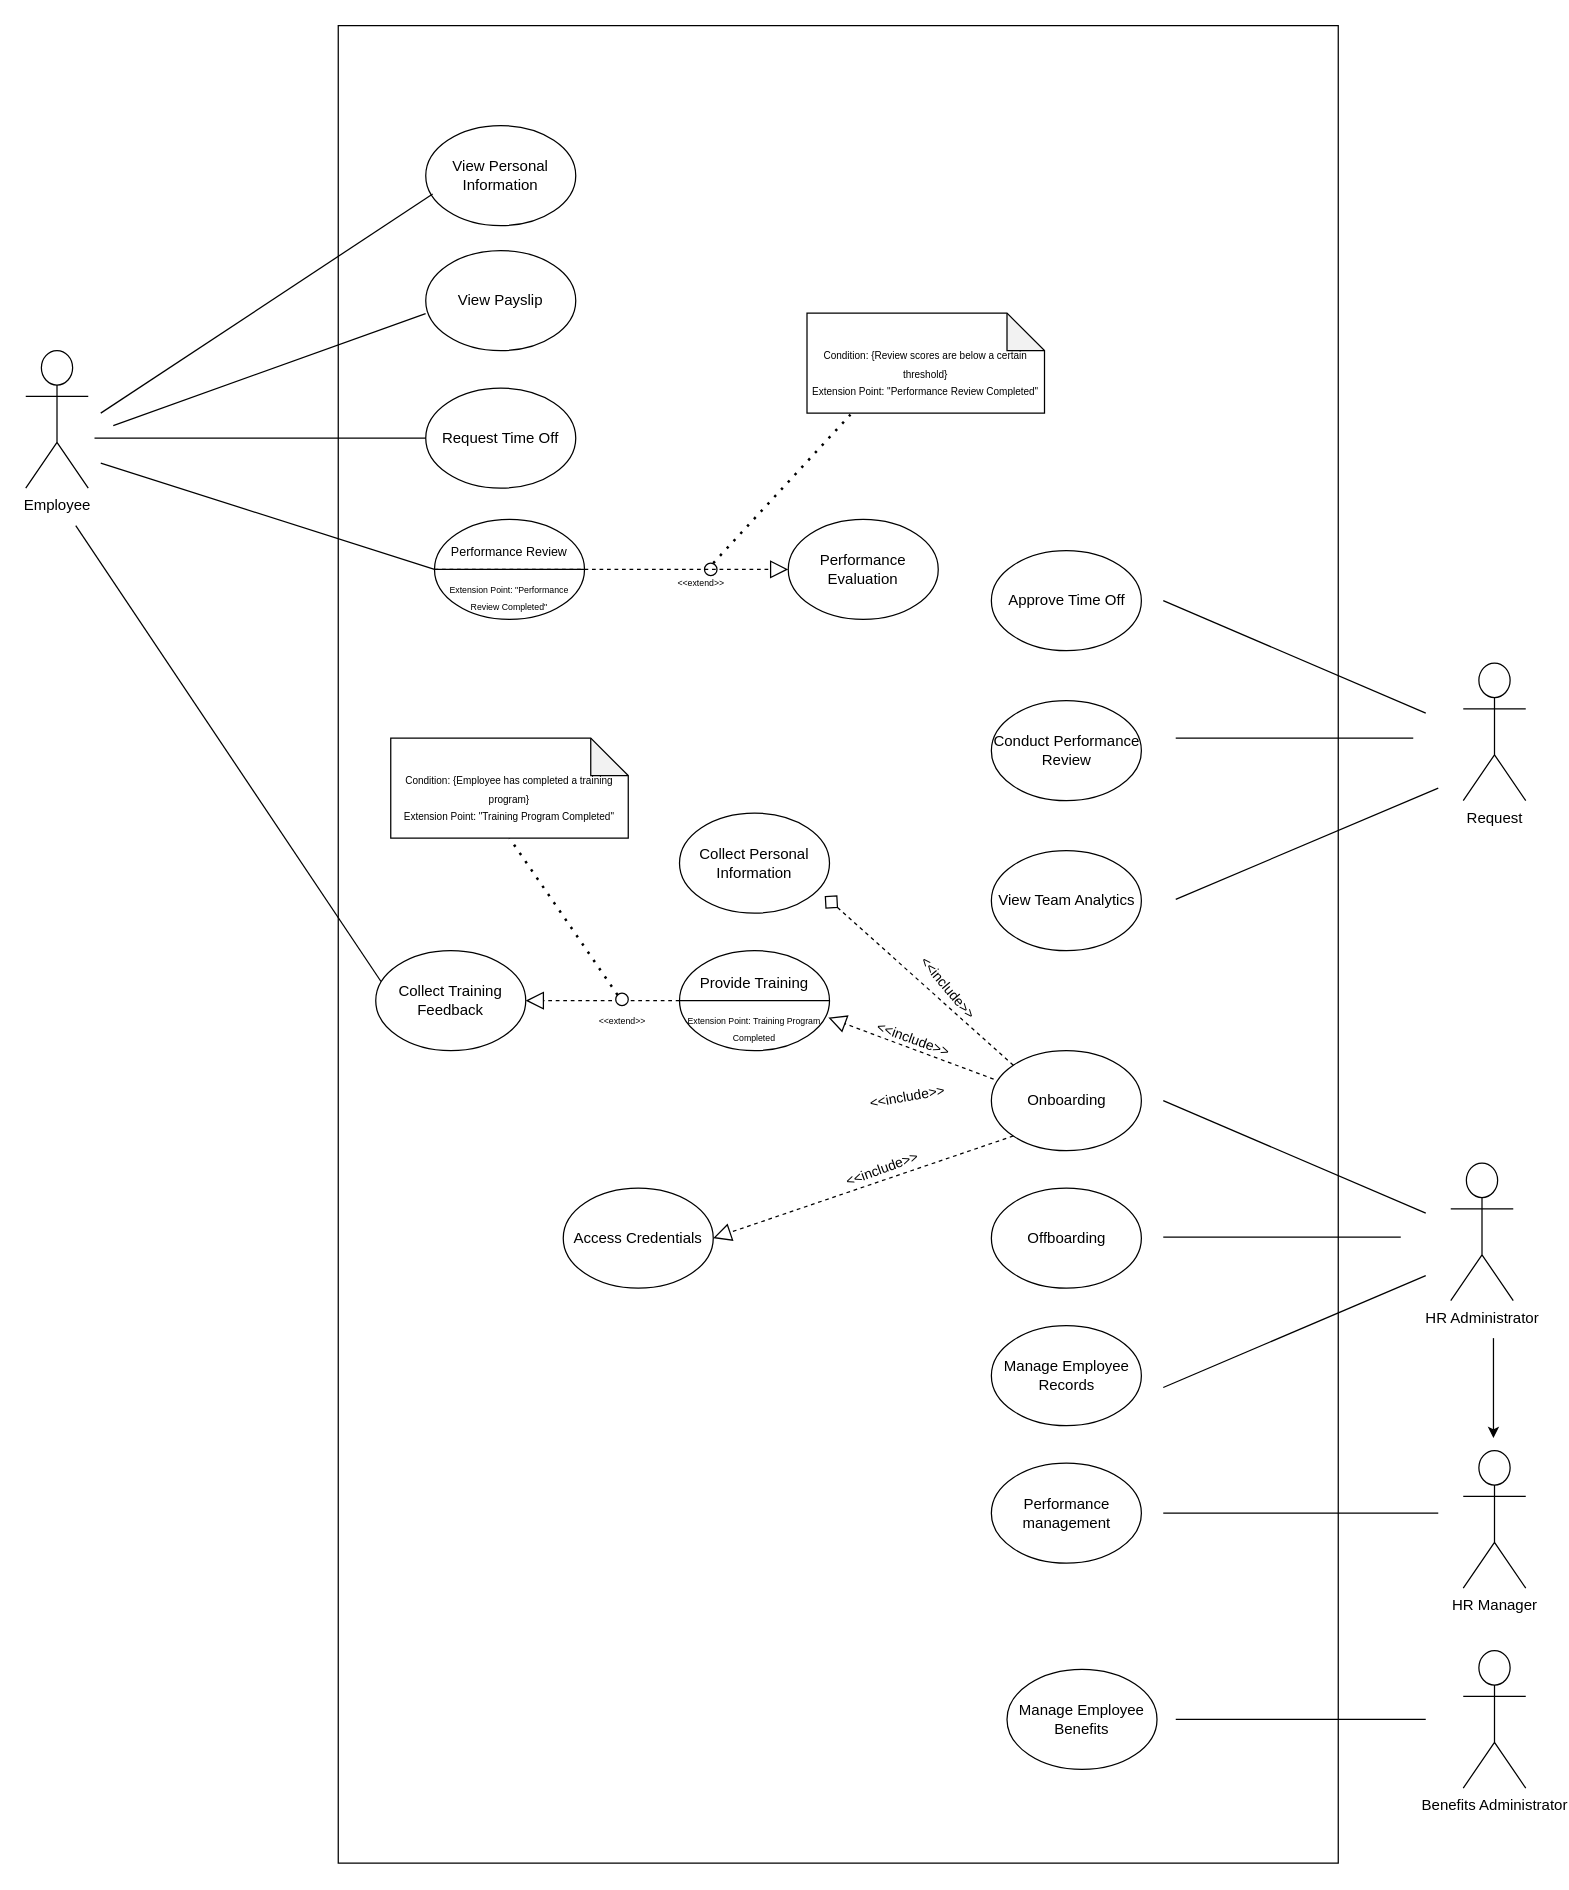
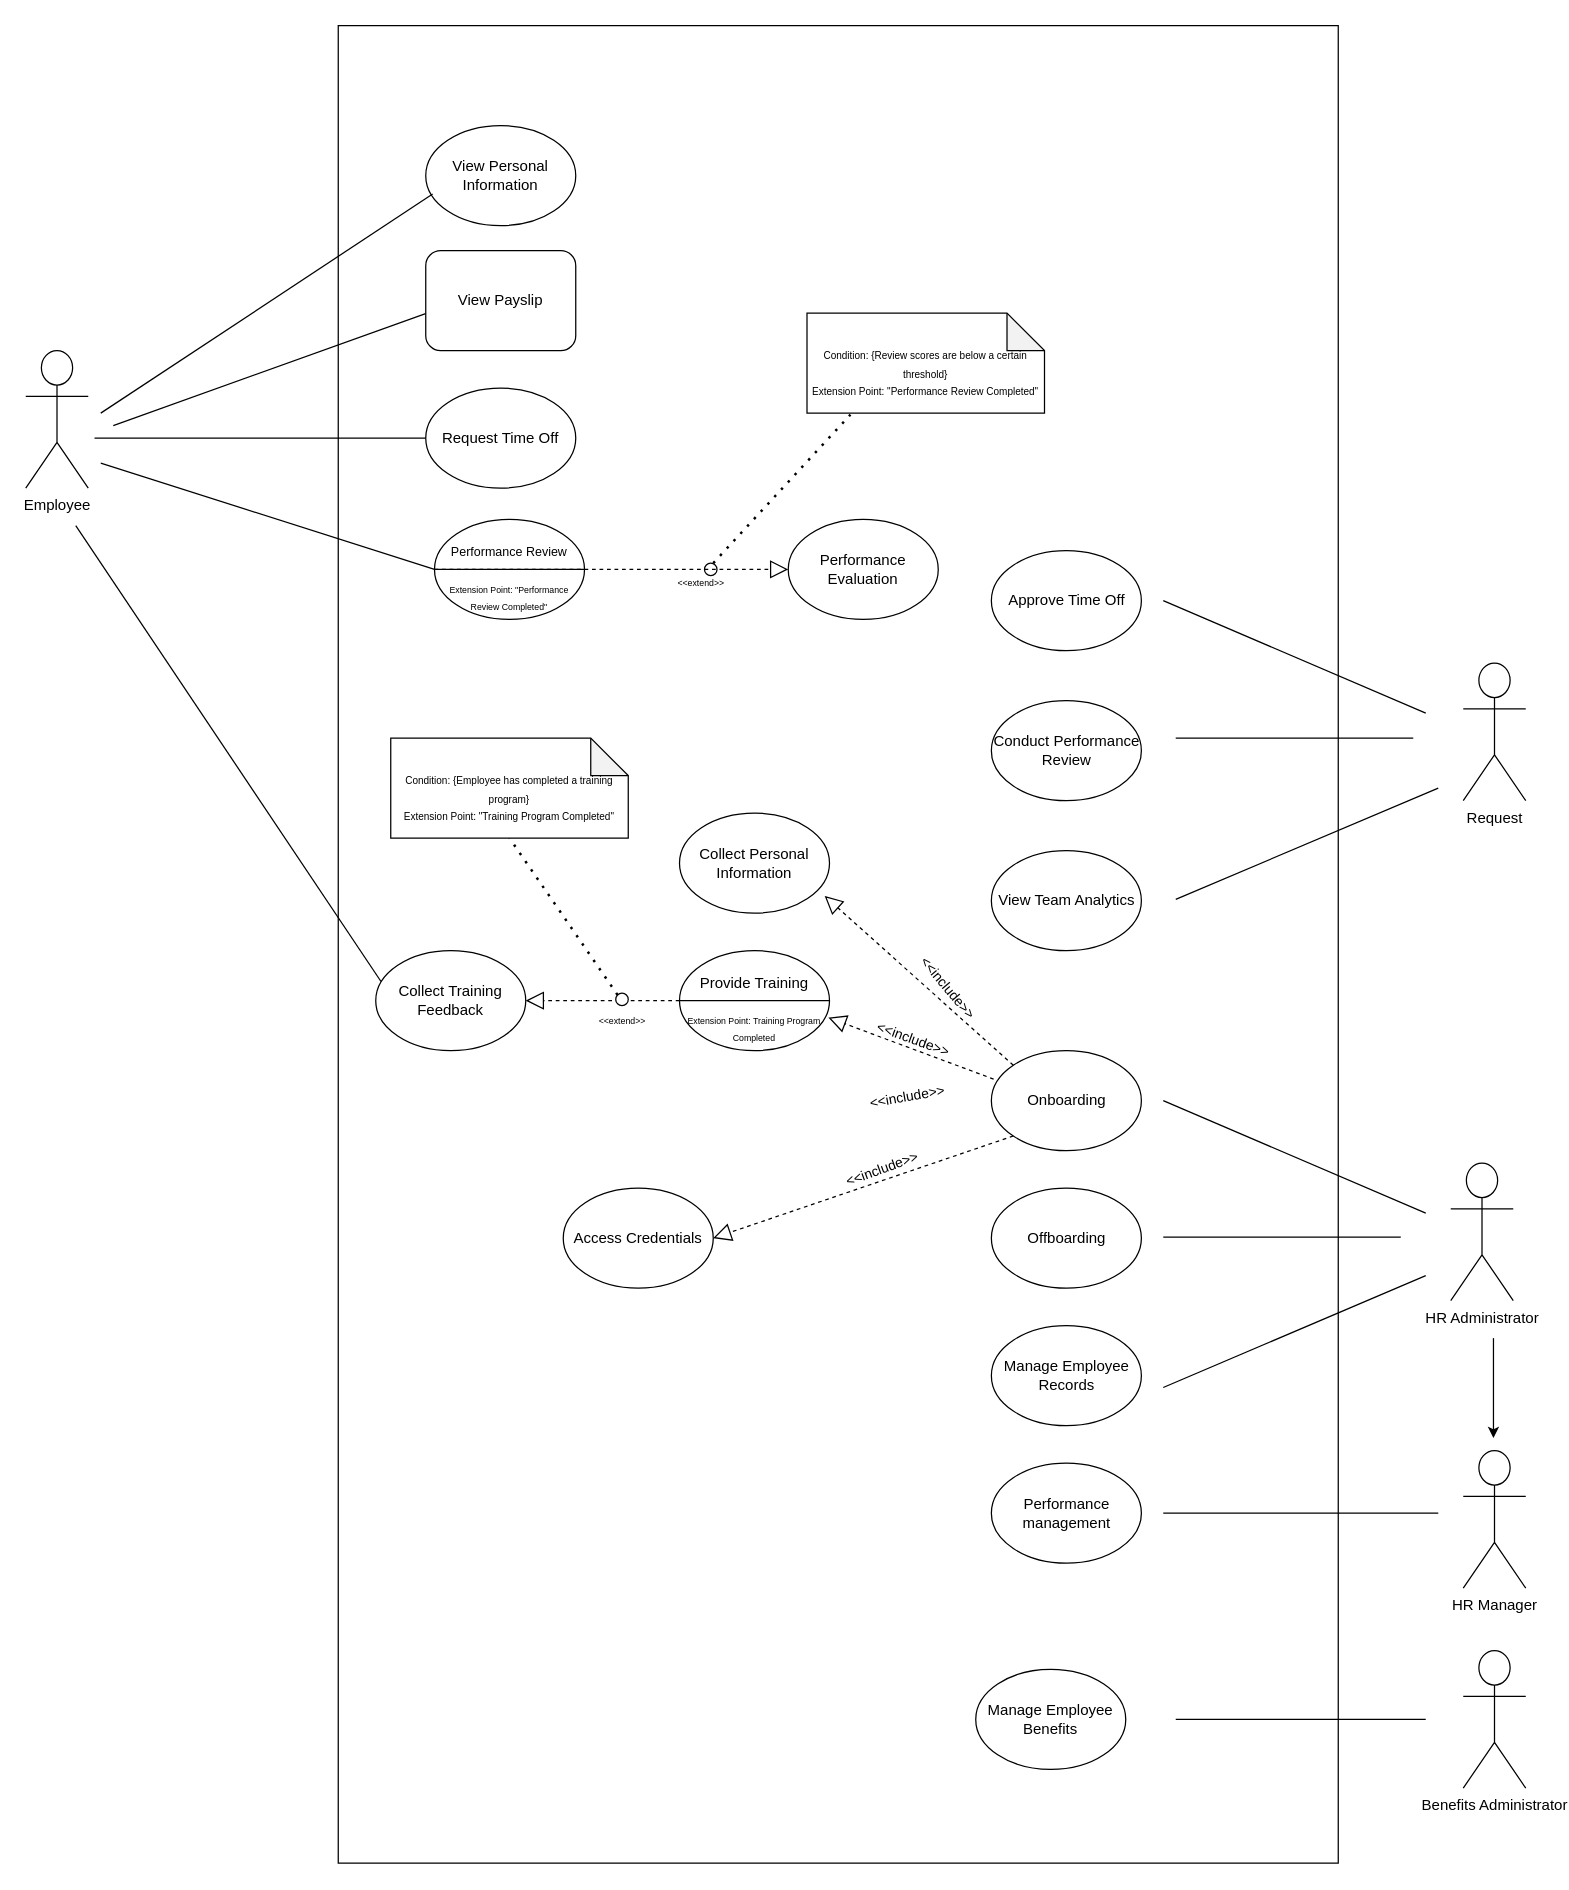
node "View Payslip": shape ellipse -> rounded rectangle
edge "Onboarding" -> "Collect Personal Information": arrowhead diamond -> block
node "Manage Employee Benefits": moved (1082, 1719) -> (1051, 1719)
